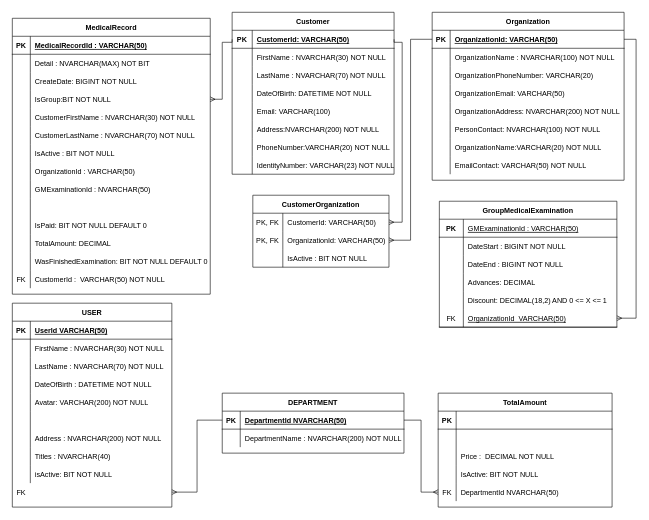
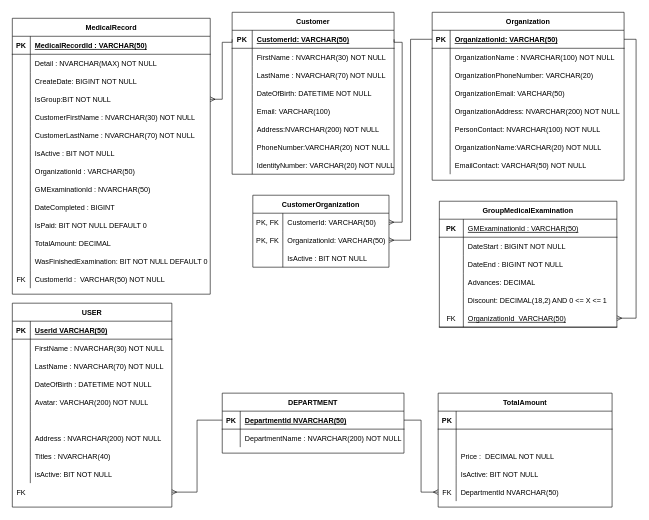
node "Detail : NVARCHAR(MAX) NOT BIT": label "Detail : NVARCHAR(MAX) NOT BIT" -> "Detail : NVARCHAR(MAX) NOT NULL"
node "IdentityNumber: VARCHAR(23) NOT NULL": label "IdentityNumber: VARCHAR(23) NOT NULL" -> "IdentityNumber: VARCHAR(20) NOT NULL"
node "DateCompleted : BIGINT": added
